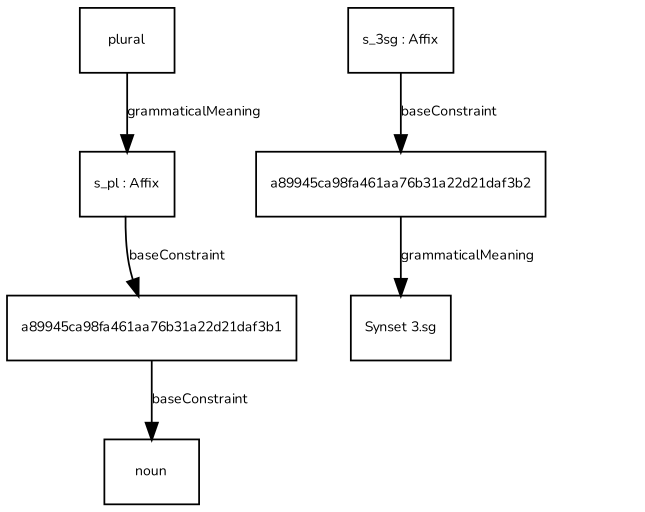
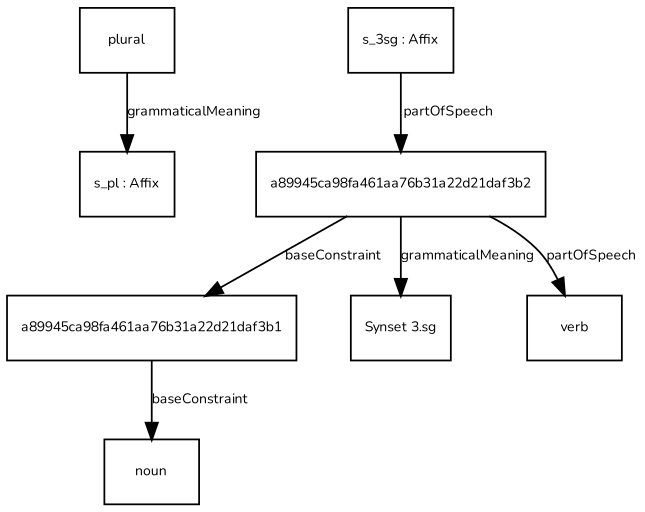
edge "s_3sg : Affix" -> "a89945ca98fa461aa76b31a22d21daf3b2": label "baseConstraint" -> "partOfSpeech"
edge "s_pl : Affix" -> "a89945ca98fa461aa76b31a22d21daf3b1": now "a89945ca98fa461aa76b31a22d21daf3b2" -> "a89945ca98fa461aa76b31a22d21daf3b1"
node "verb": added
